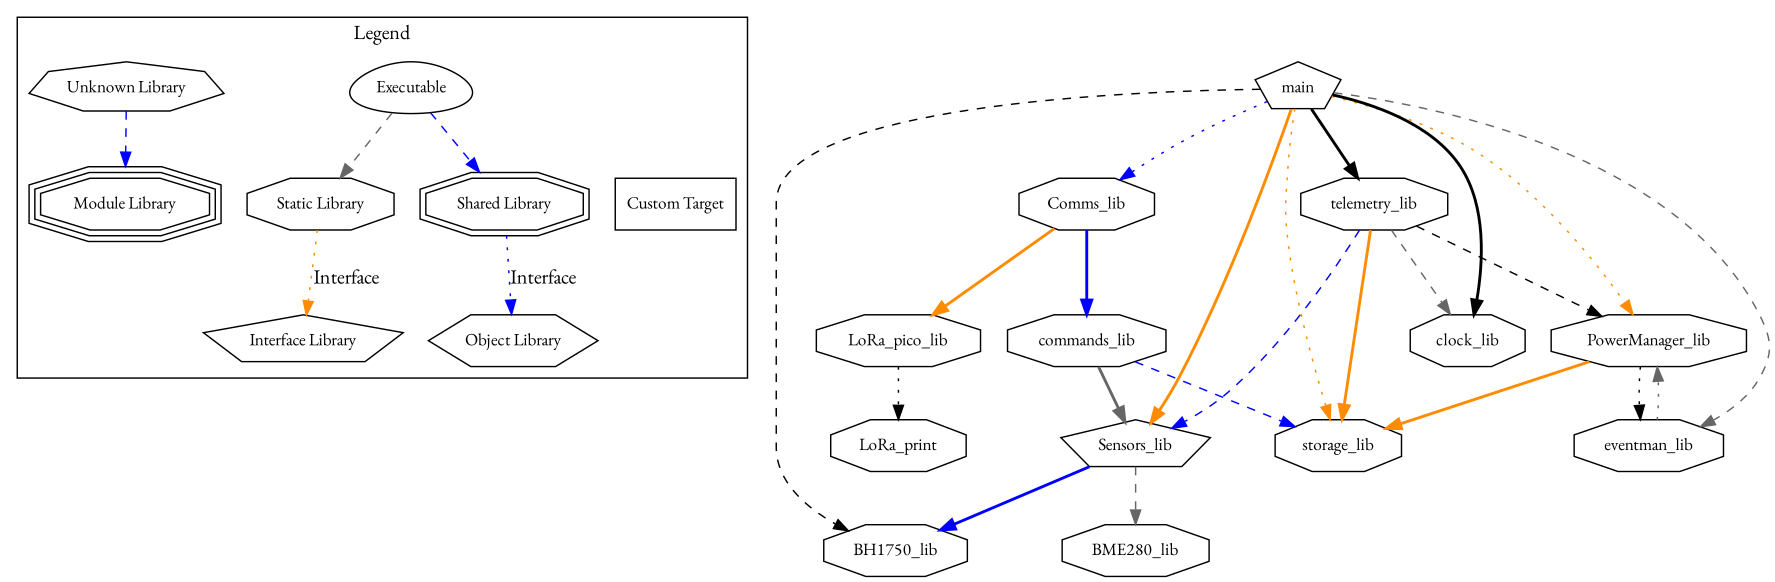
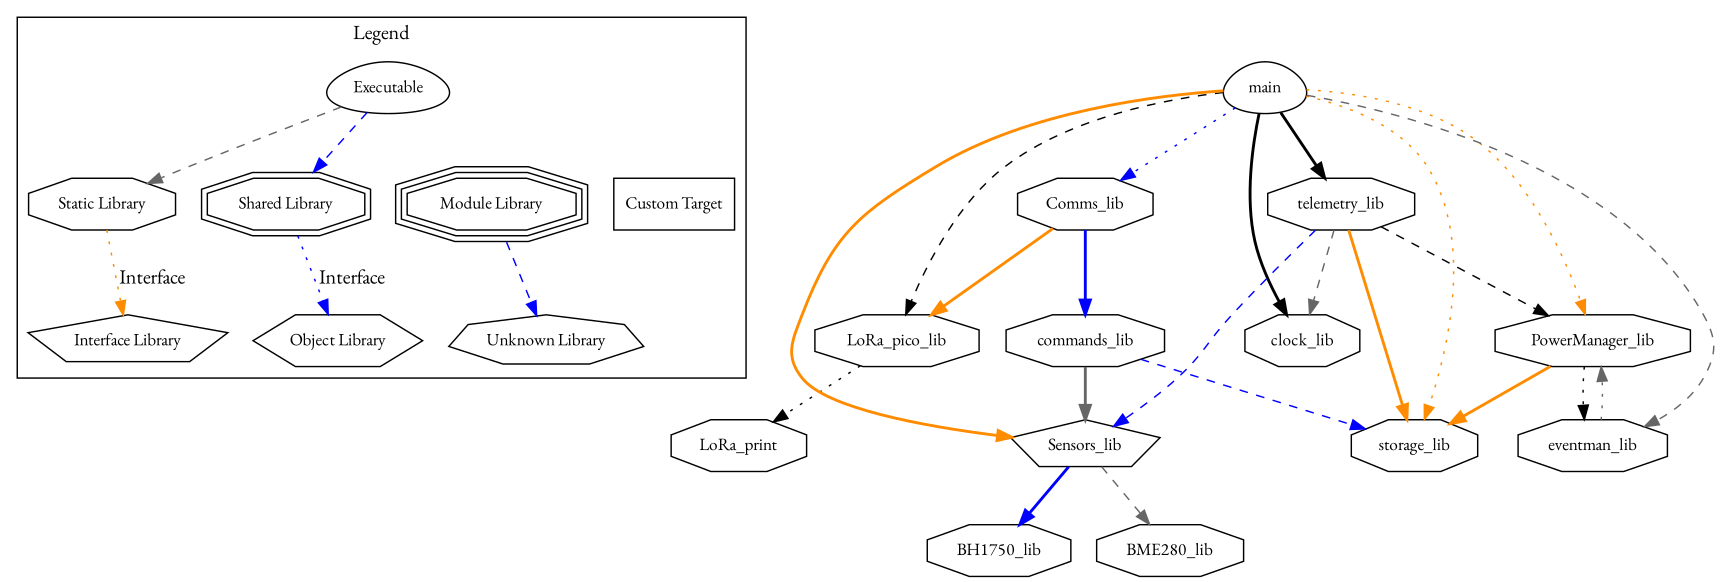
node "main": shape pentagon -> egg
edge "Unknown Library" -> "Module Library": reversed
edge "main" -> "BH1750_lib": now "main" -> "LoRa_pico_lib"
